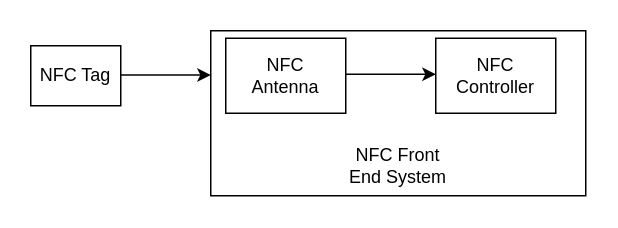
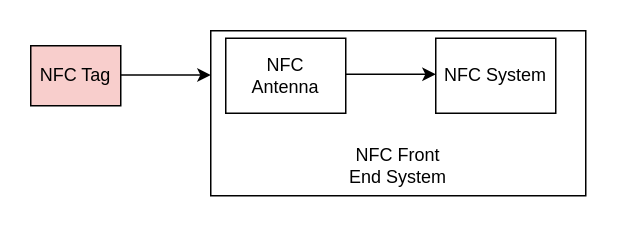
node "NFC Tag": fillcolor #ffffff -> #f8cecc
node "NFC Controller": label "NFC Controller" -> "NFC System"
